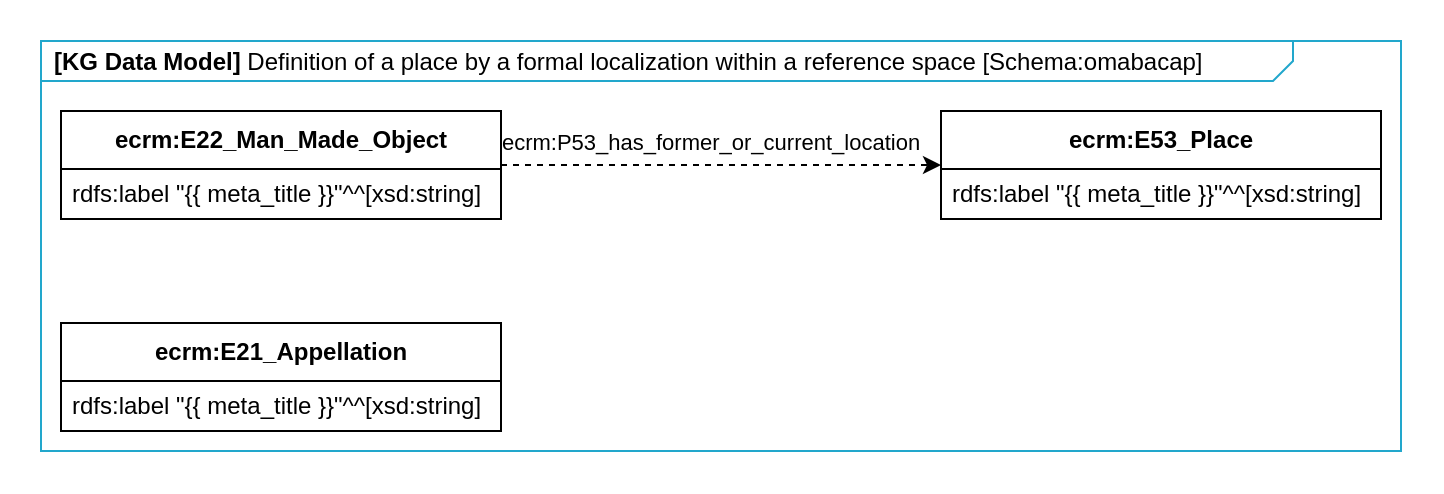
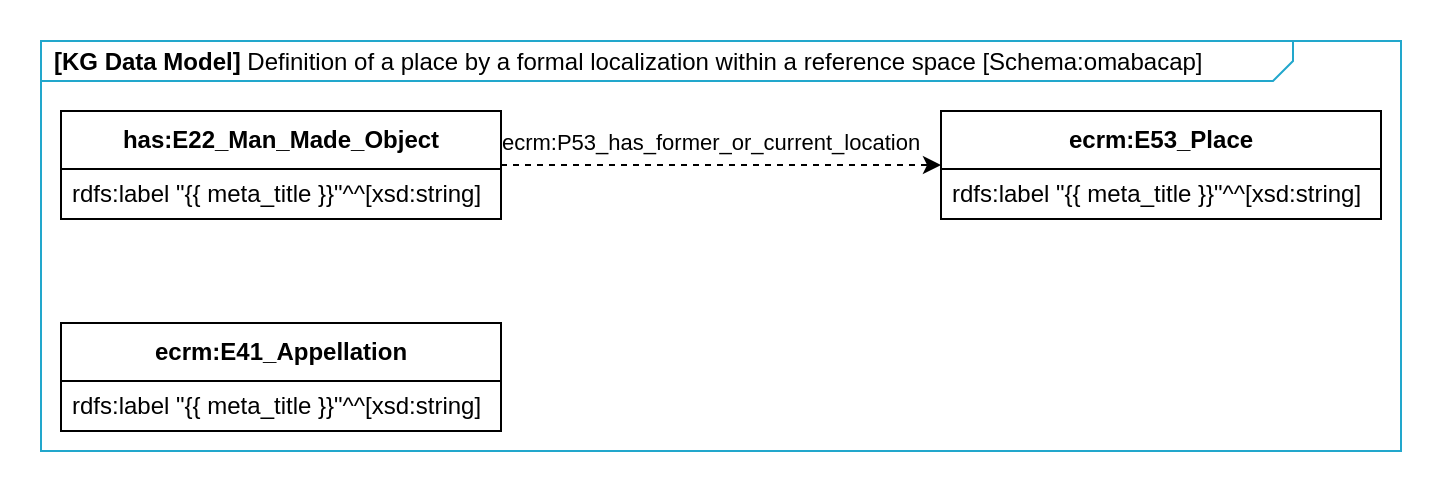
node "ecrm:E22_Man_Made_Object": label "ecrm:E22_Man_Made_Object" -> "has:E22_Man_Made_Object"
node "ecrm:E21_Appellation": label "ecrm:E21_Appellation" -> "ecrm:E41_Appellation"
